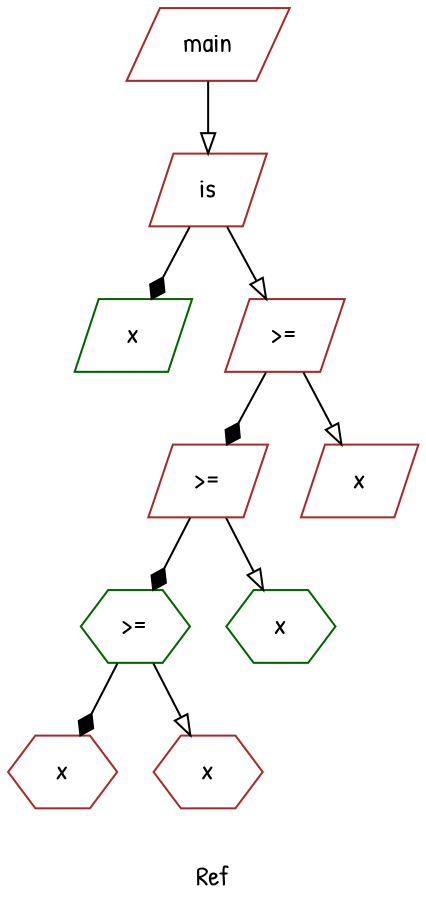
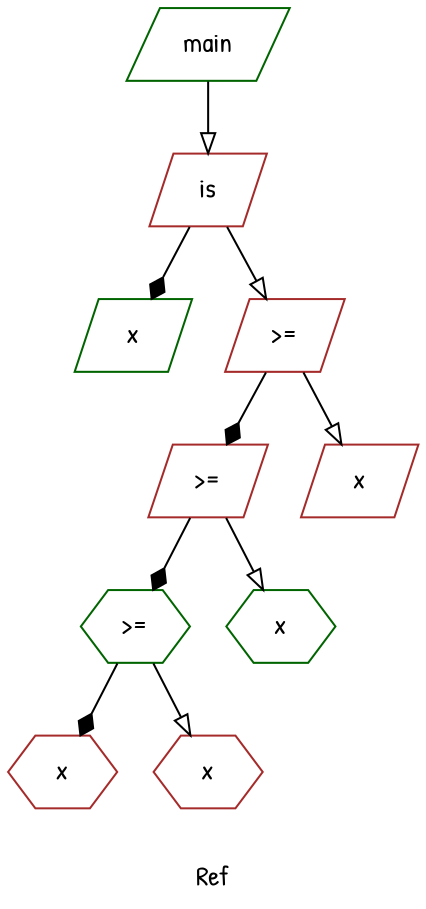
node "main": color brown -> darkgreen
